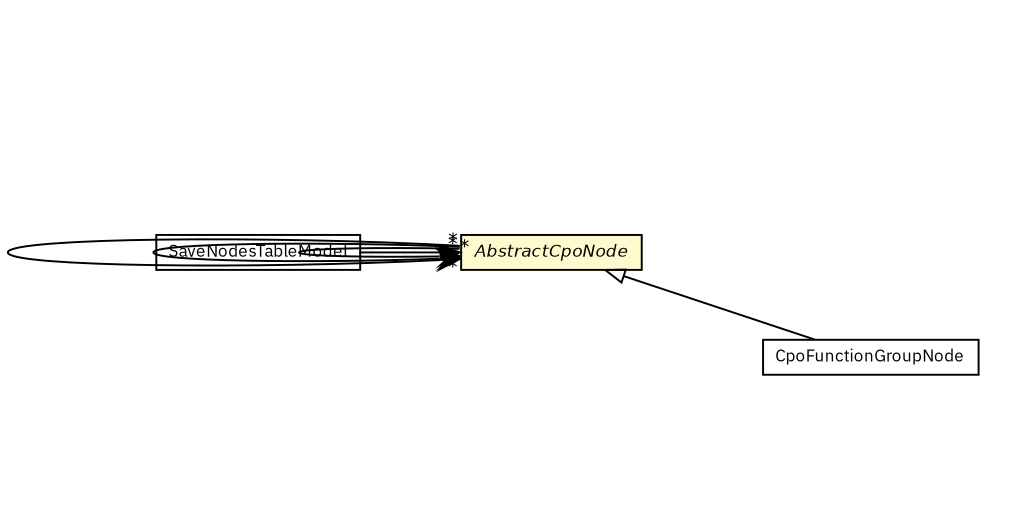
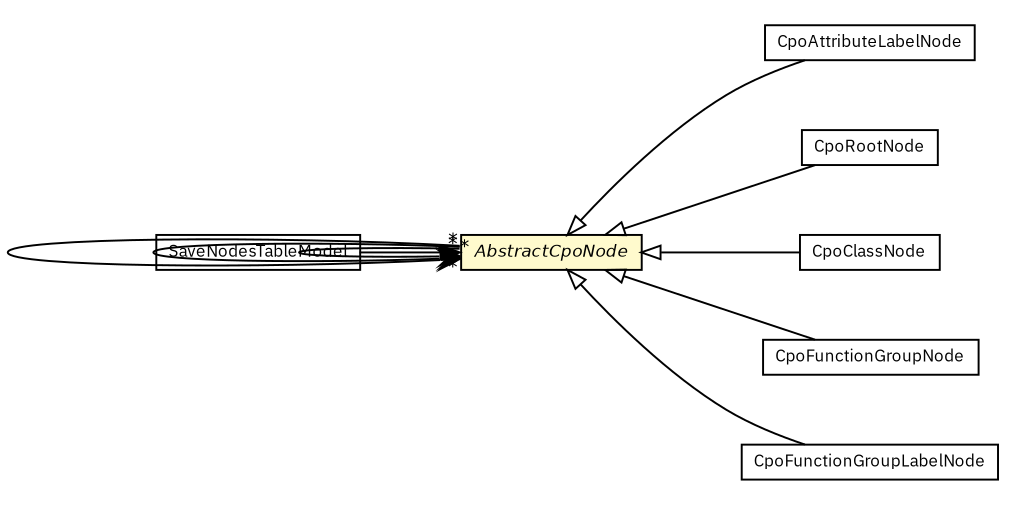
node "CpoAttributeLabelNode": added
node "CpoRootNode": added
node "CpoClassNode": added
node "CpoFunctionGroupLabelNode": added
